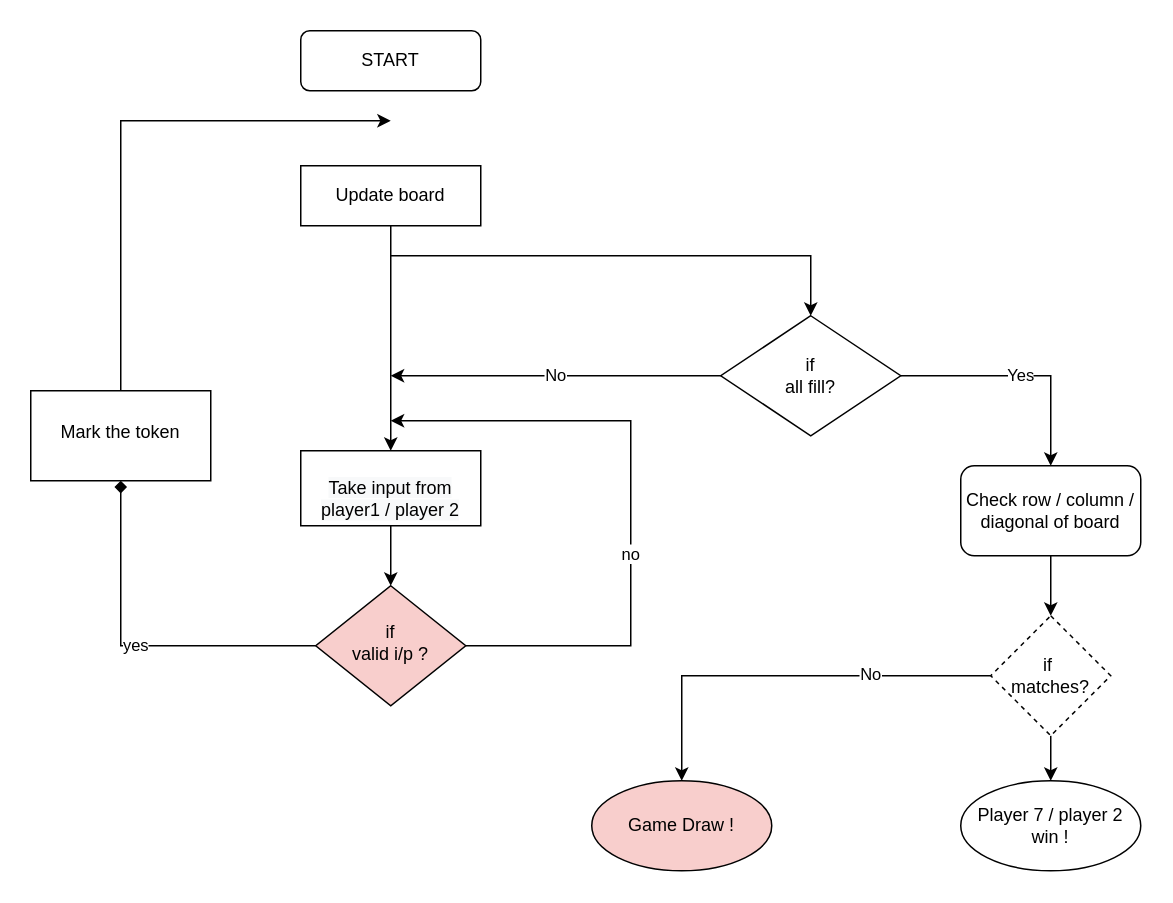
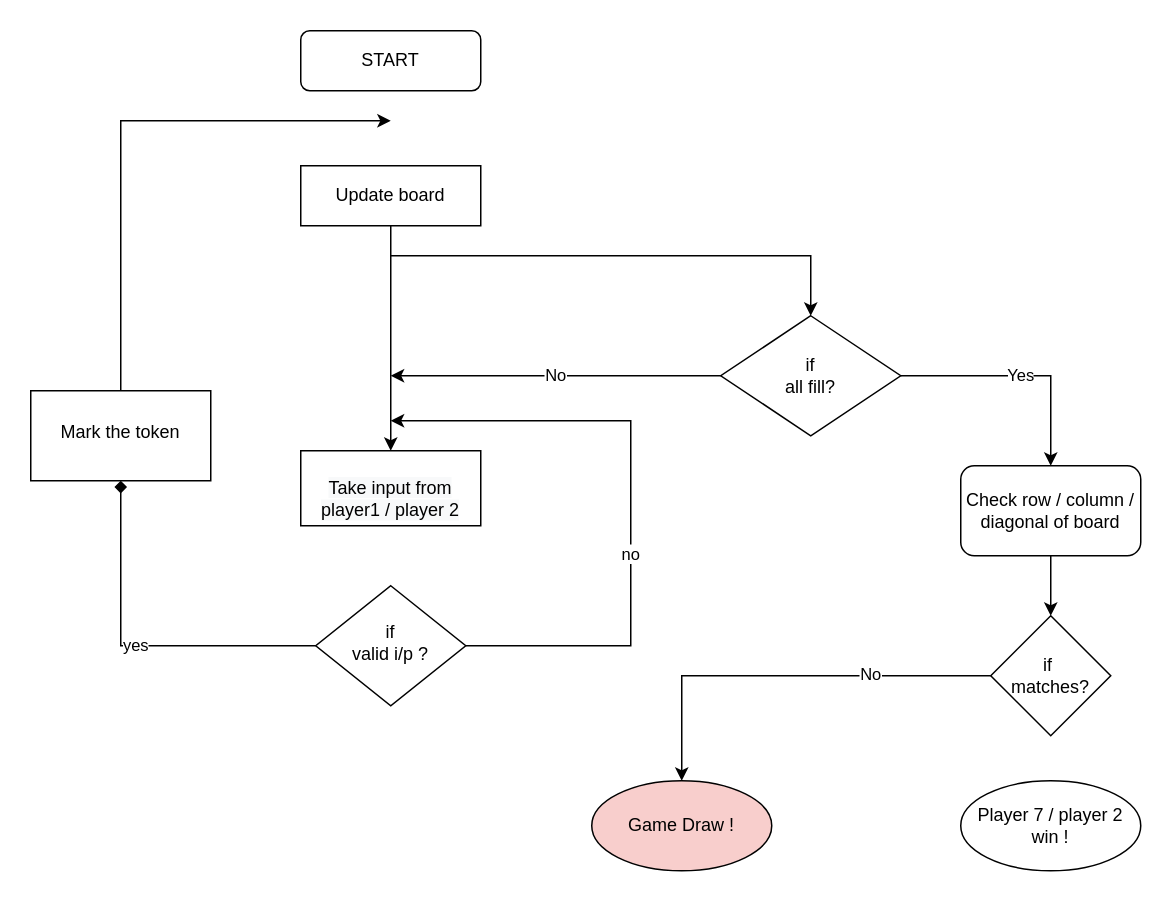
edge "Take input from player1 / player 2" -> "if valid i/p ?": removed
node "if valid i/p ?": fillcolor #f8cecc -> #ffffff
node "if matches?": style dashed -> solid
edge "if matches?" -> "Player 7 / player 2 win !": removed
